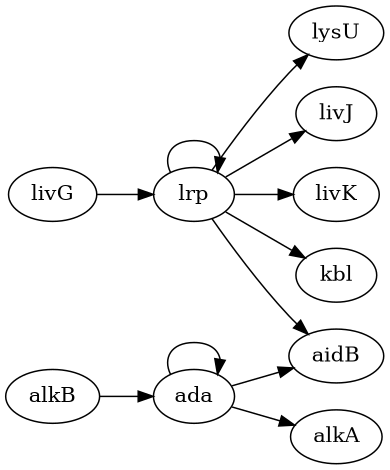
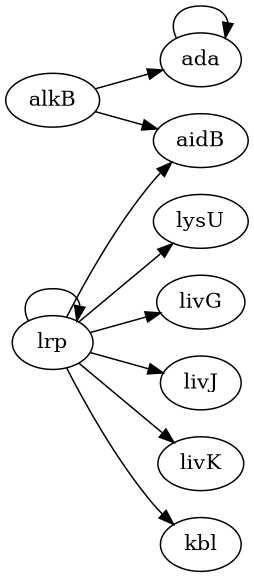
edge "livG" -> "lrp": reversed
edge "ada" -> "aidB": now "alkB" -> "aidB"
node "alkA": removed
